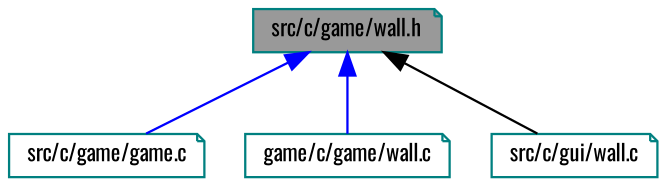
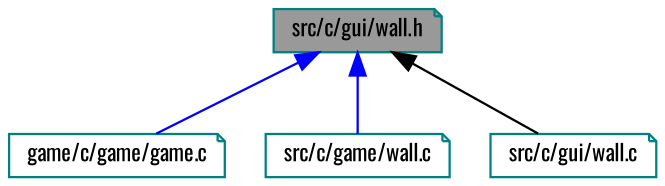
node "src/c/game/wall.h": label "src/c/game/wall.h" -> "src/c/gui/wall.h"
node "src/c/game/game.c": label "src/c/game/game.c" -> "game/c/game/game.c"
node "game/c/game/wall.c": label "game/c/game/wall.c" -> "src/c/game/wall.c"
